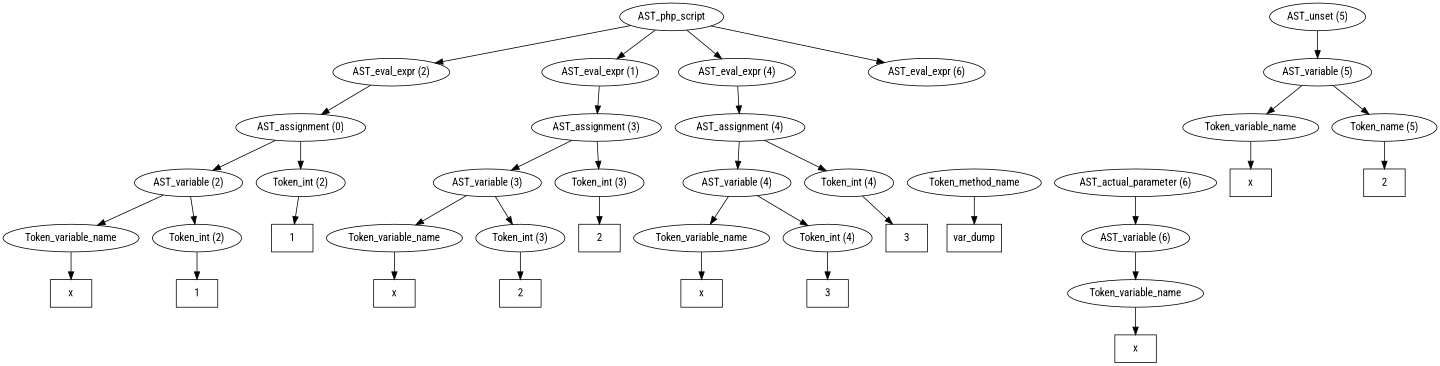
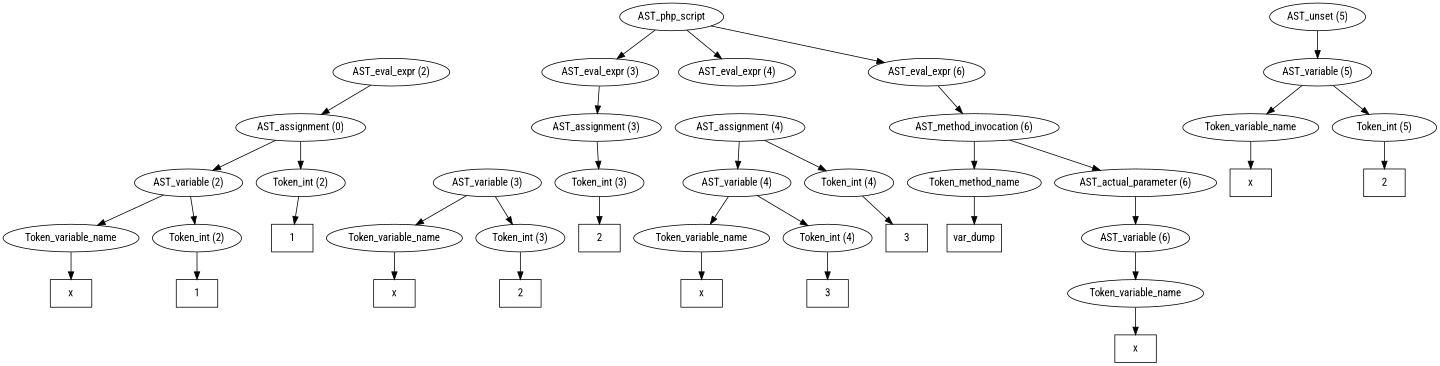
edge "AST_php_script" -> "AST_eval_expr (2)": removed
node "AST_eval_expr (1)": label "AST_eval_expr (1)" -> "AST_eval_expr (3)"
edge "AST_eval_expr (4)" -> "AST_assignment (4)": removed
node "AST_method_invocation (6)": added
node "Token_name (5)": label "Token_name (5)" -> "Token_int (5)"
edge "AST_assignment (3)" -> "AST_variable (3)": removed
